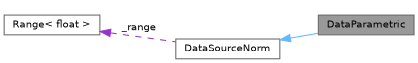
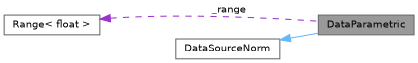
edge "DataSourceNorm" -> "Range< float >": now "DataParametric" -> "Range< float >"
